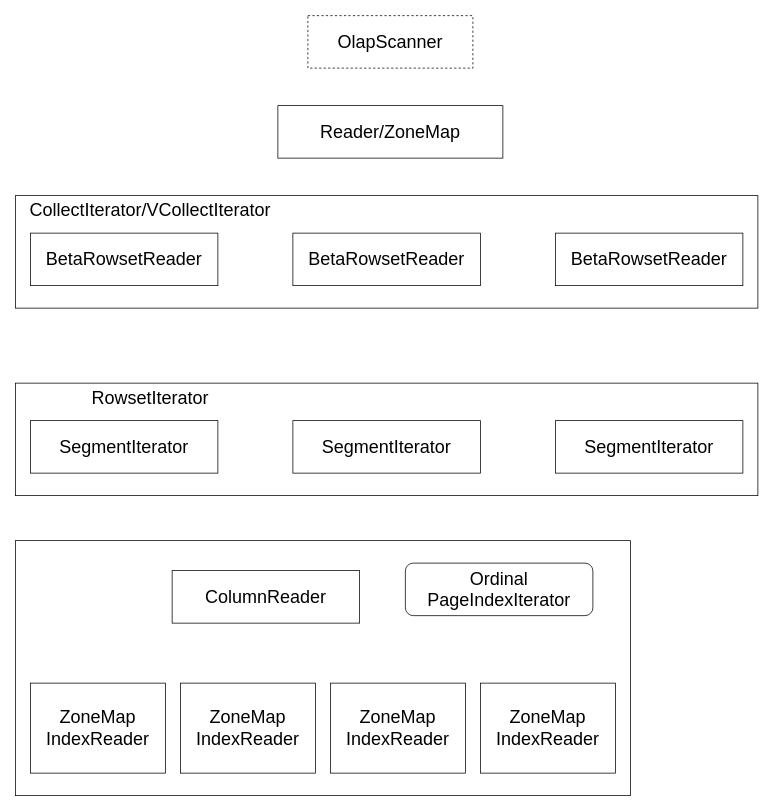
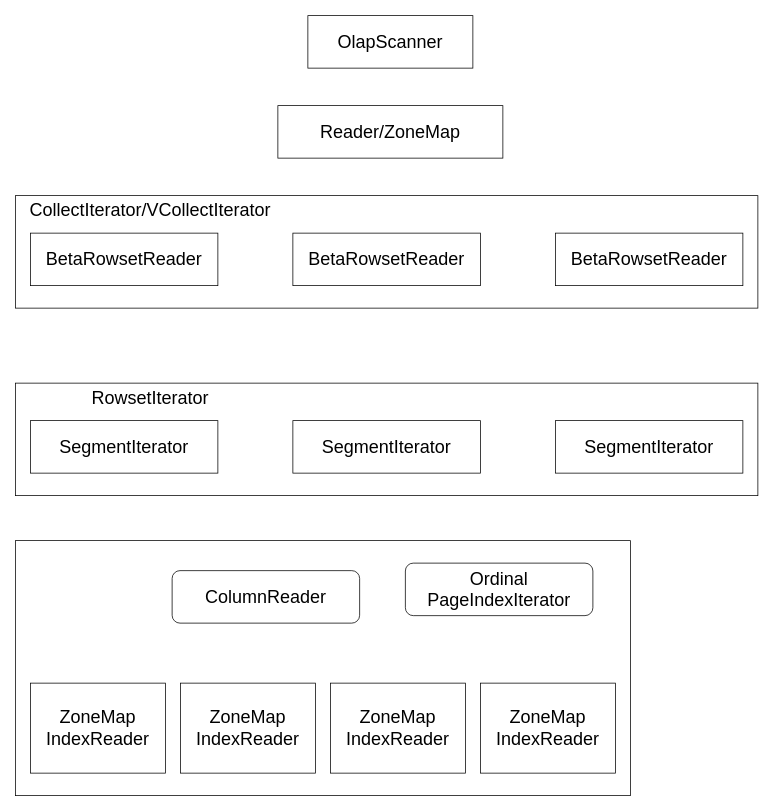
node "OlapScanner": style dashed -> solid
node "ColumnReader": shape rectangle -> rounded rectangle
